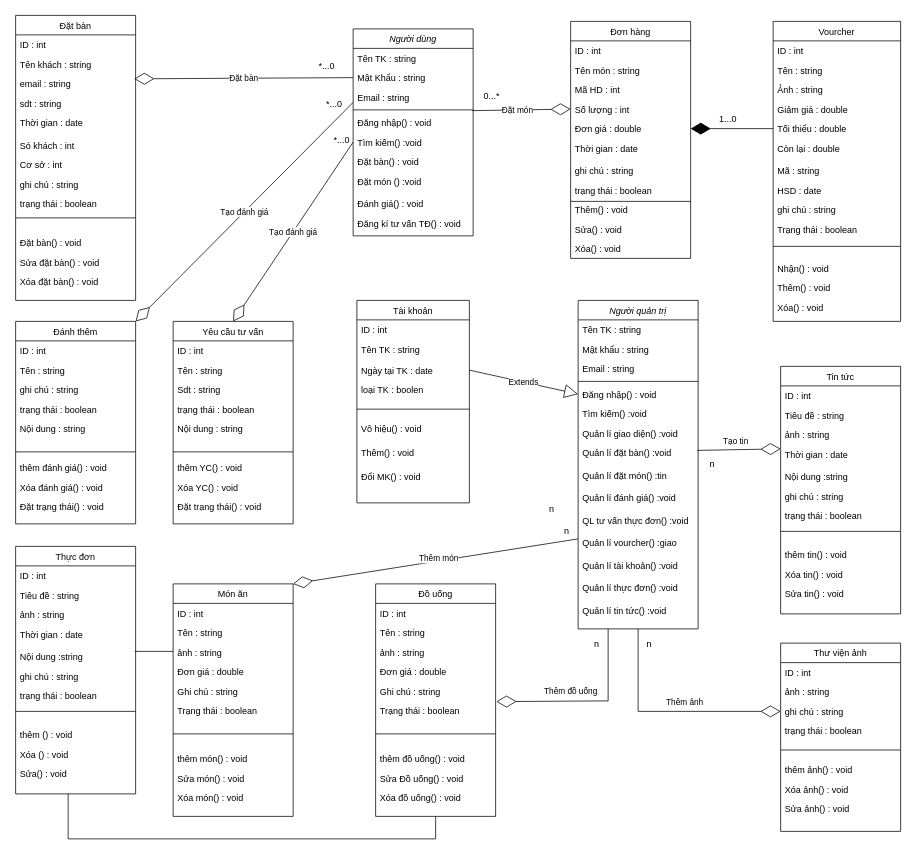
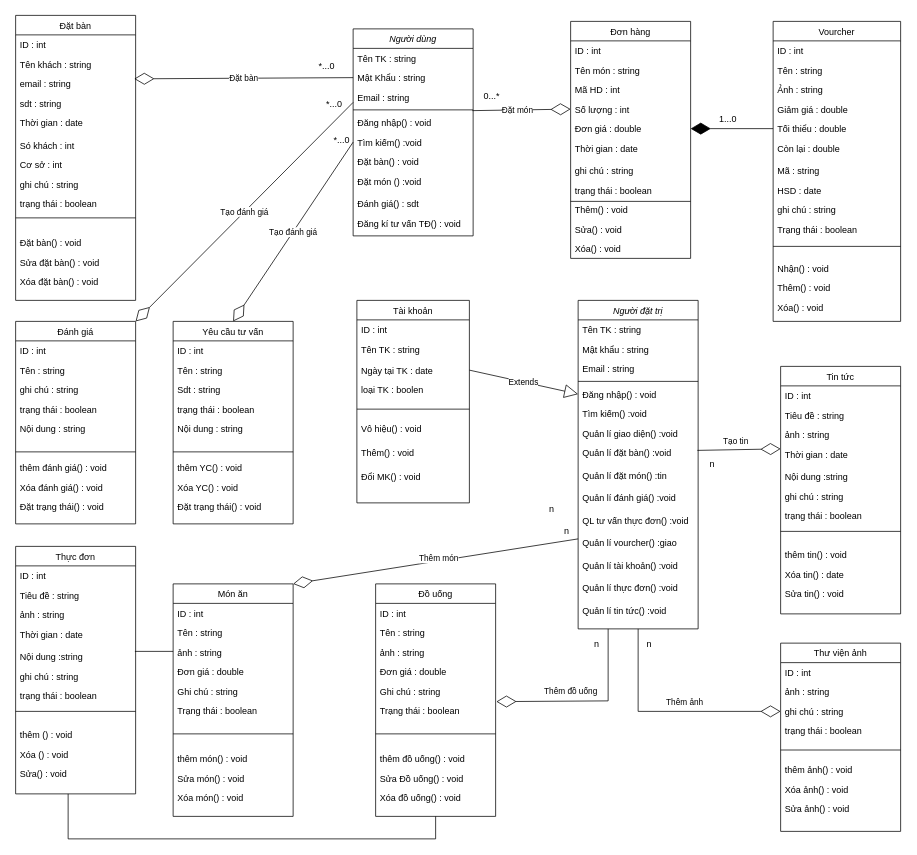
node "Đánh giá() : void": label "Đánh giá() : void" -> "Đánh giá() : sdt"
node "Người quản trị": label "Người quản trị" -> "Người đặt trị"
node "Đánh thêm": label "Đánh thêm" -> "Đánh giá"
node "Xóa tin() : void": label "Xóa tin() : void" -> "Xóa tin() : date"
